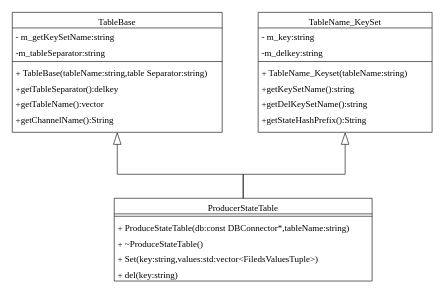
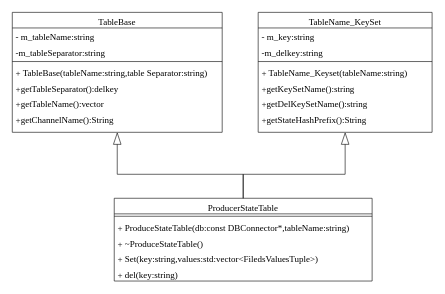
node "- m_getKeySetName:string": label "- m_getKeySetName:string" -> "- m_tableName:string"
